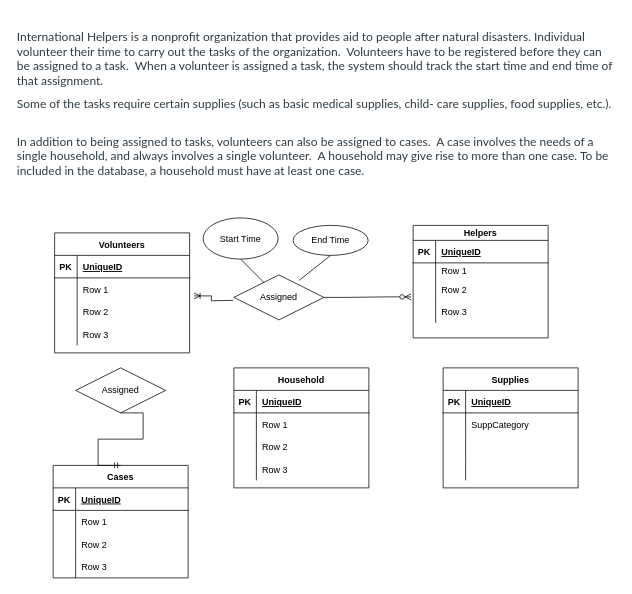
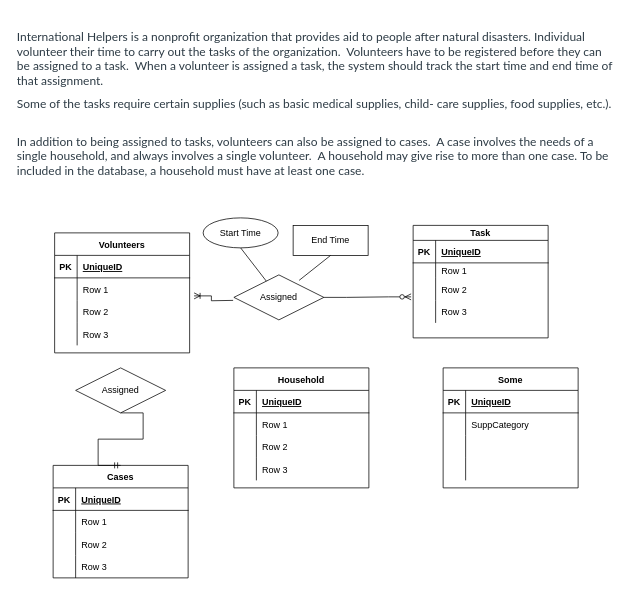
node "Helpers": label "Helpers" -> "Task"
node "Start Time": size 75x41 -> 75x30
node "End Time": shape ellipse -> rectangle
node "Supplies": label "Supplies" -> "Some"
